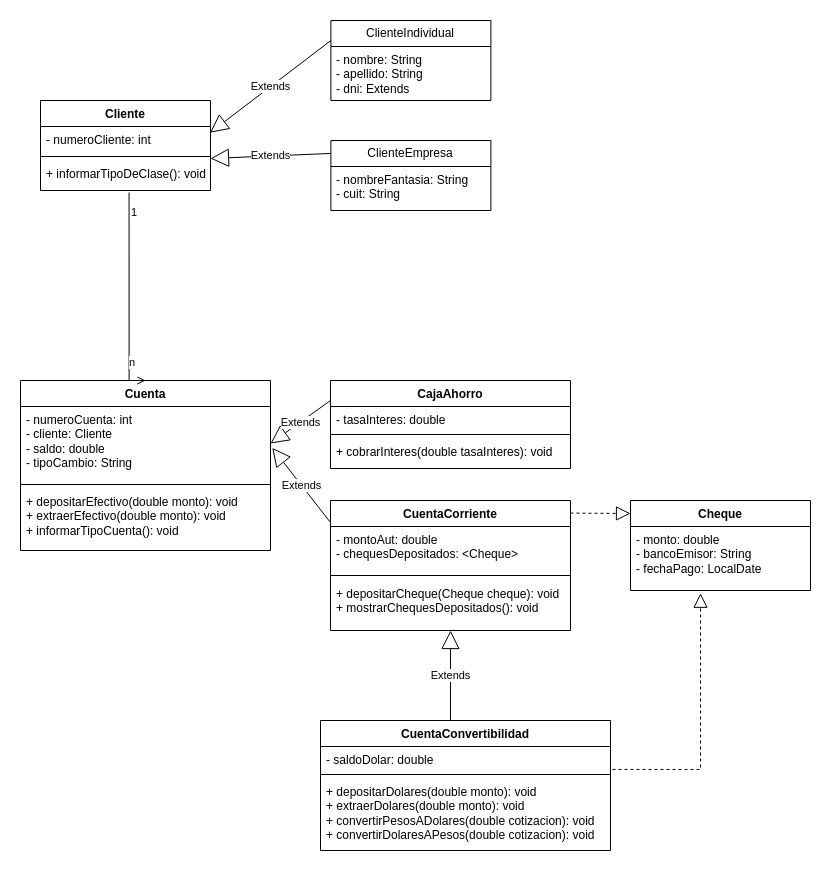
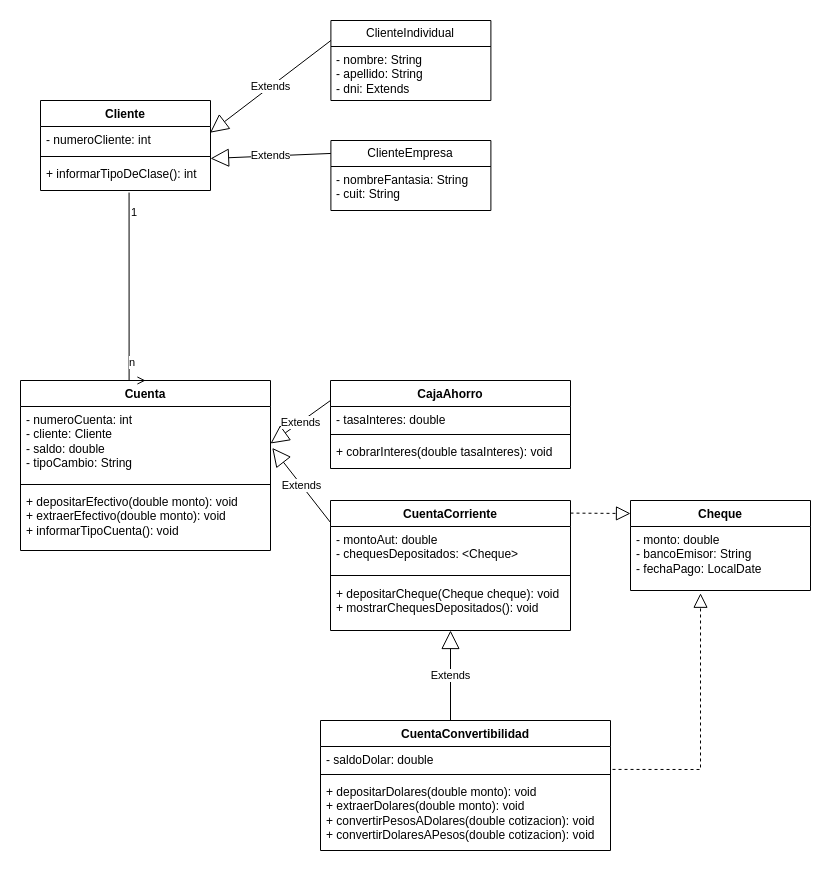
node "+ informarTipoDeClase(): void": label "+ informarTipoDeClase(): void" -> "+ informarTipoDeClase(): int"
